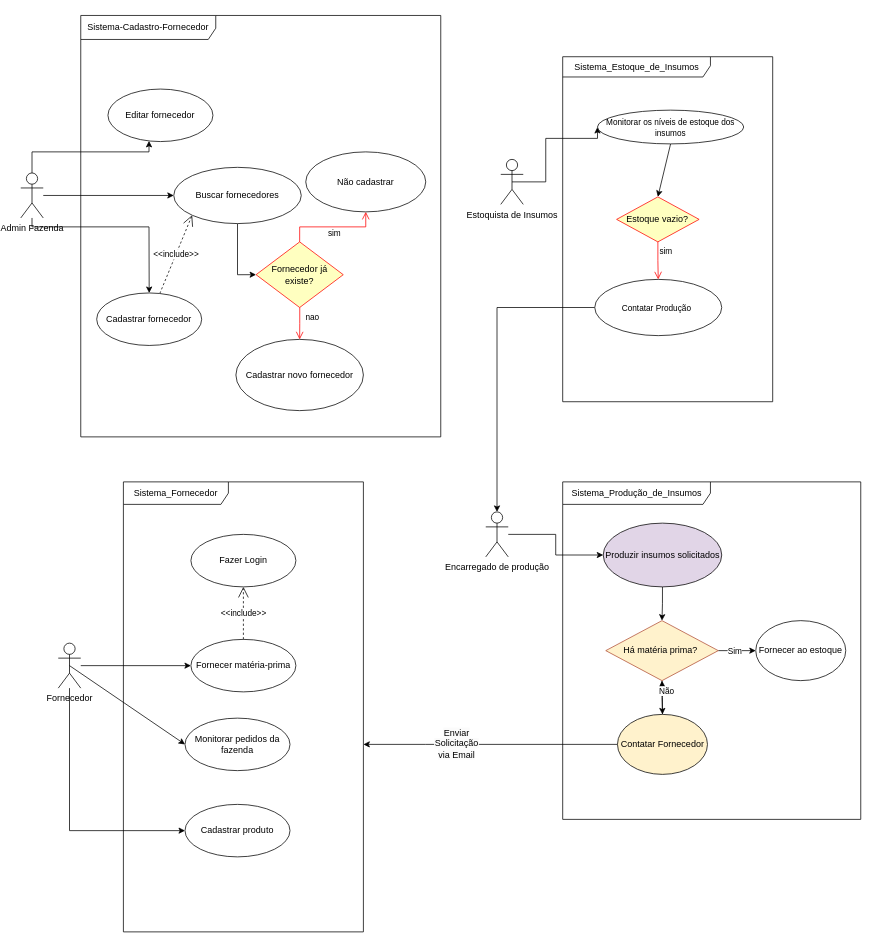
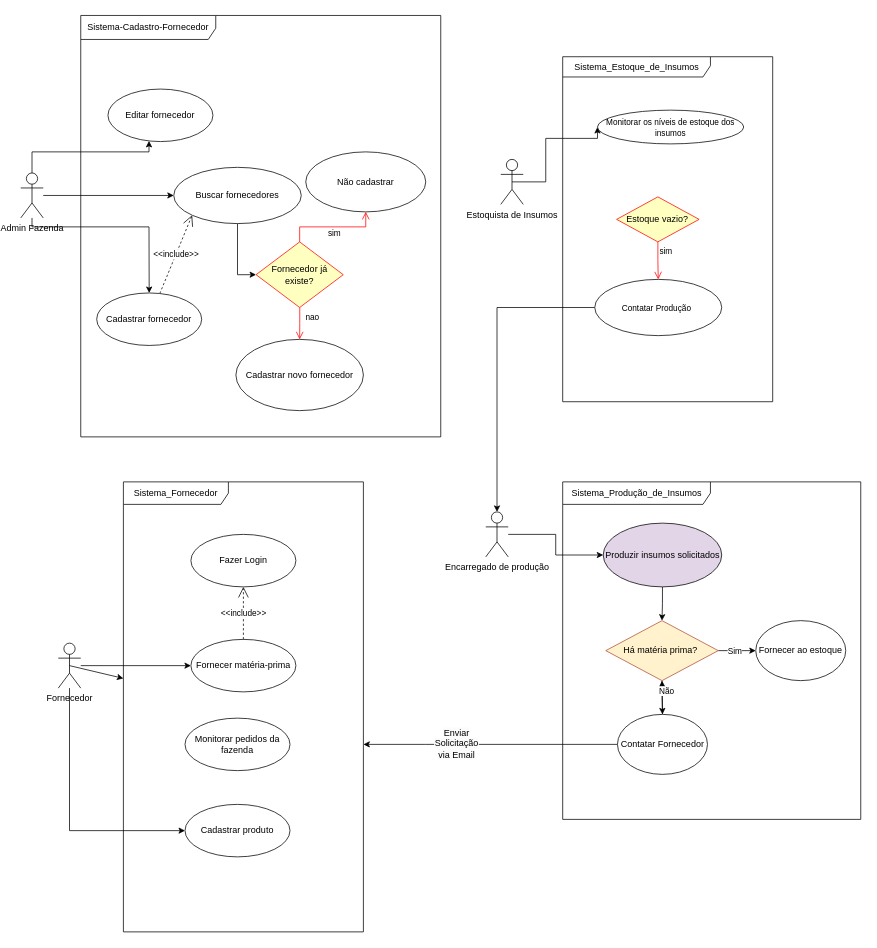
edge "Monitorar os níveis de estoque dos insumos" -> "Estoque vazio?": removed
edge "Fornecedor" -> "Monitorar pedidos da fazenda": now "Fornecedor" -> "Sistema_Fornecedor"
node "Contatar Fornecedor": fillcolor #fff2cc -> #ffffff
